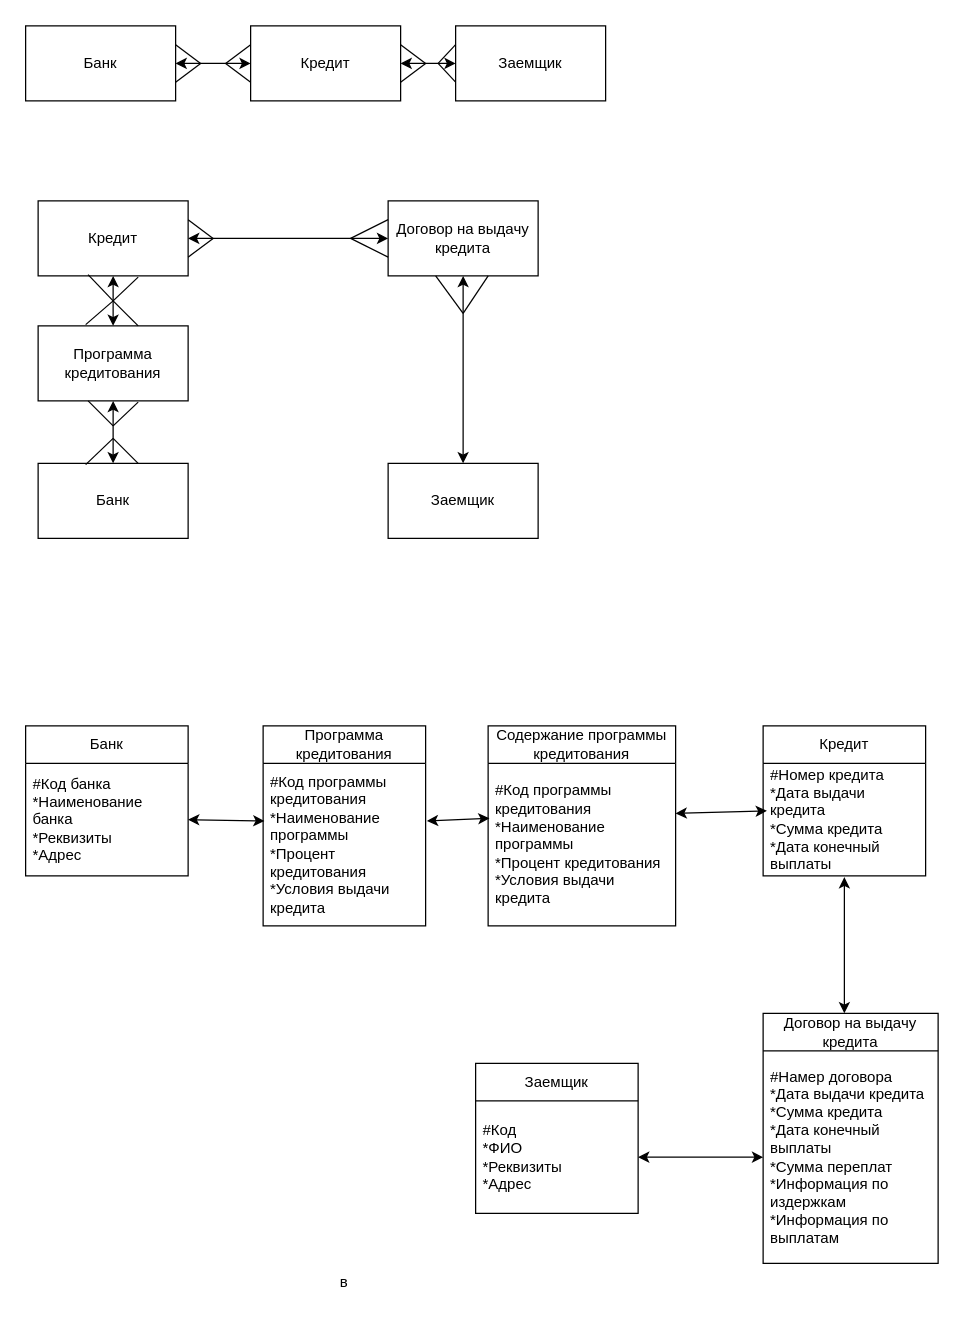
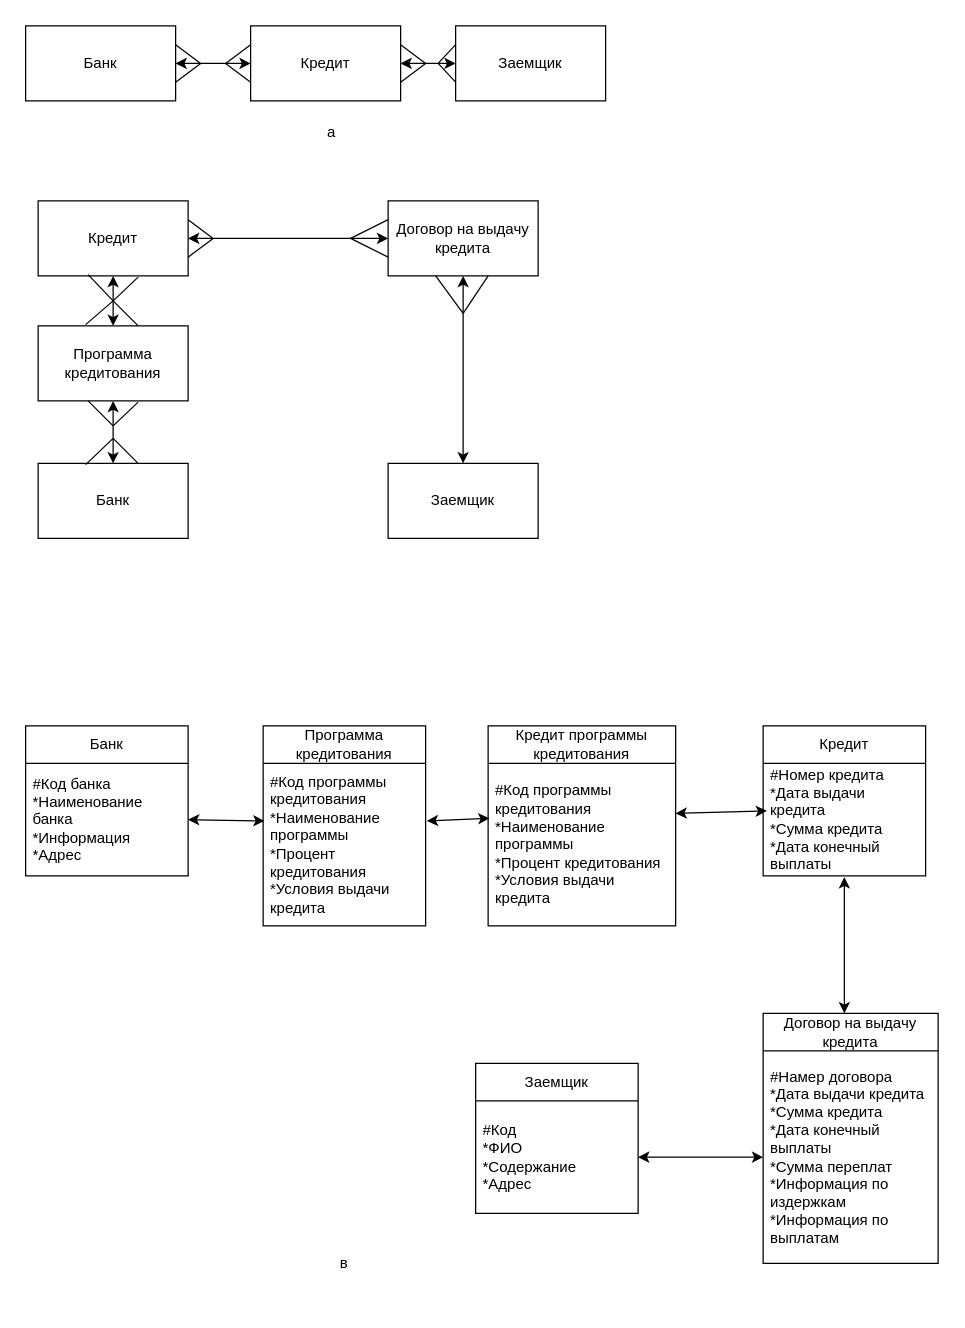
node "а": added
node "Содержание программы кредитования": label "Содержание программы кредитования" -> "Кредит программы кредитования"
node "#Код банка *Наименование банка *Реквизиты *Адрес": label "#Код банка *Наименование банка *Реквизиты *Адрес" -> "#Код банка *Наименование банка *Информация *Адрес"
node "#Код *ФИО *Реквизиты *Адрес": label "#Код *ФИО *Реквизиты *Адрес" -> "#Код *ФИО *Содержание *Адрес"
node "в": moved (344, 1282) -> (344, 1263)
